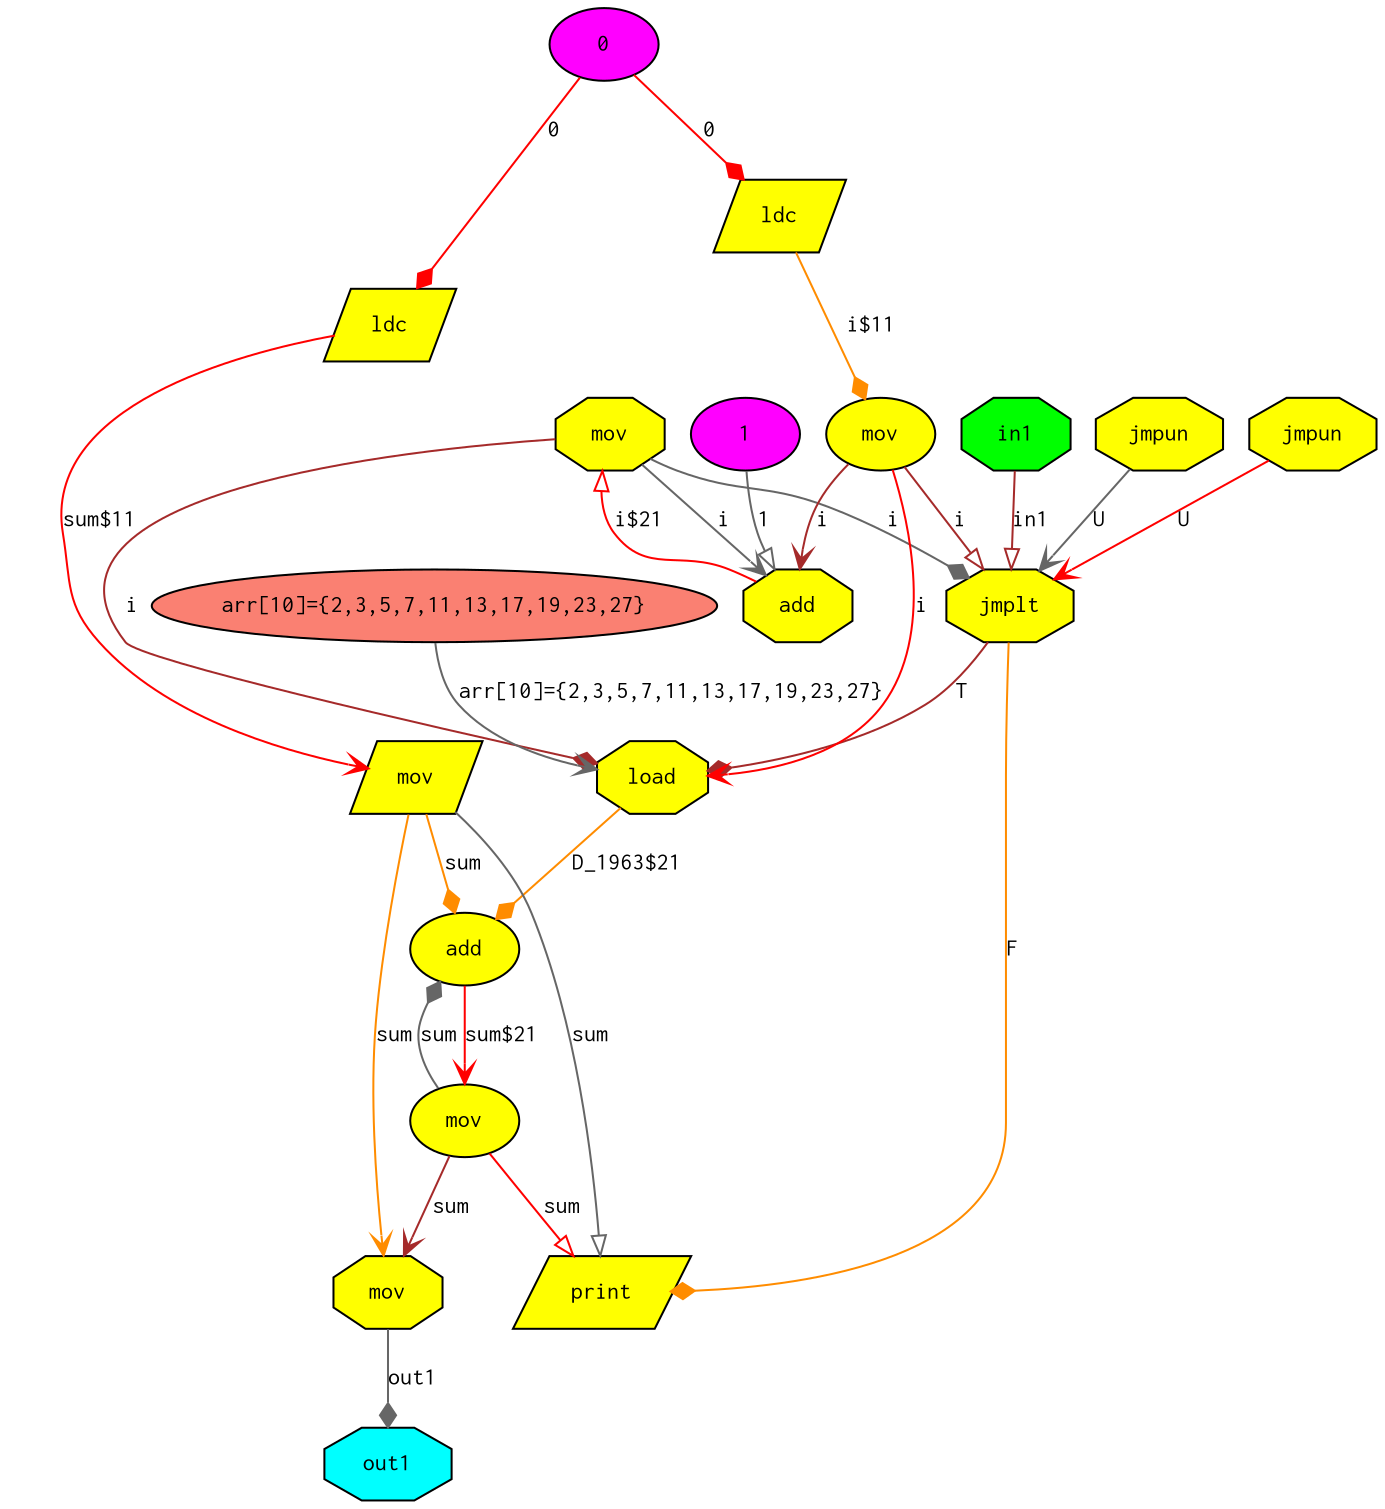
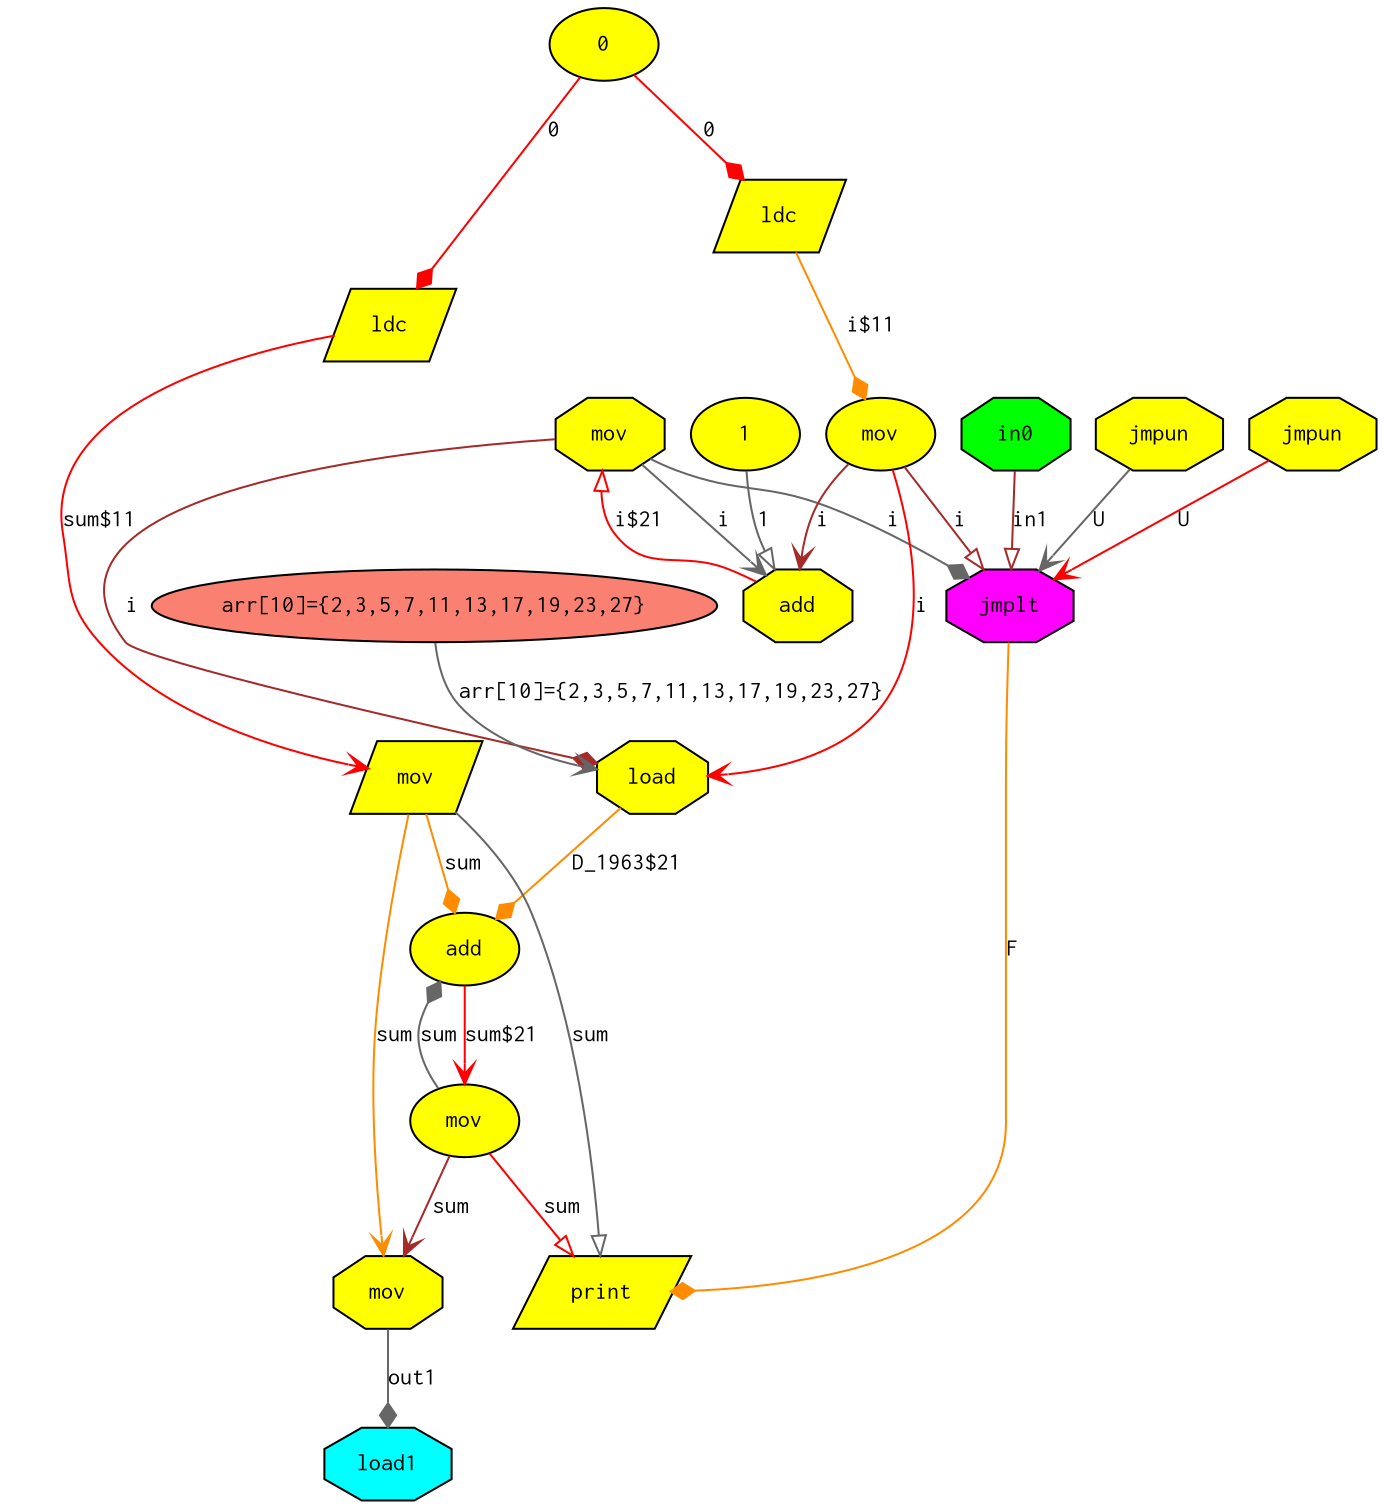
node "0": fillcolor magenta -> yellow
node "1": fillcolor magenta -> yellow
node "in1": label "in1" -> "in0"
node "jmplt": fillcolor yellow -> magenta
edge "jmplt" -> "load": removed, label "T"
node "out1": label "out1" -> "load1"
